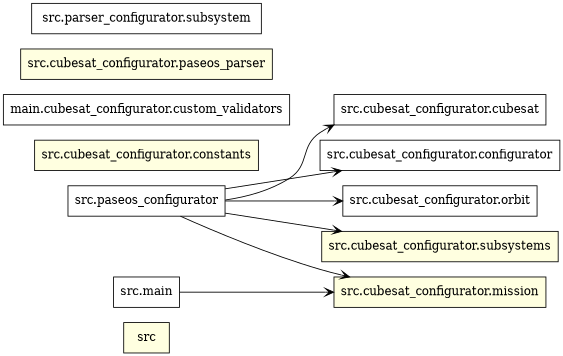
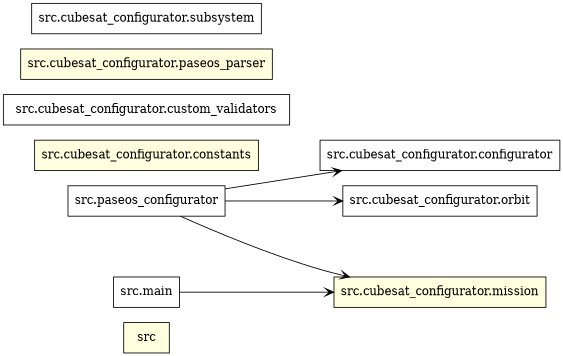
node "src.parser_configurator.subsystem": label "src.parser_configurator.subsystem" -> "src.cubesat_configurator.subsystem"
node "main.cubesat_configurator.custom_validators": label "main.cubesat_configurator.custom_validators" -> "src.cubesat_configurator.custom_validators"
node "src.cubesat_configurator.cubesat": removed
node "src.cubesat_configurator.subsystems": removed
